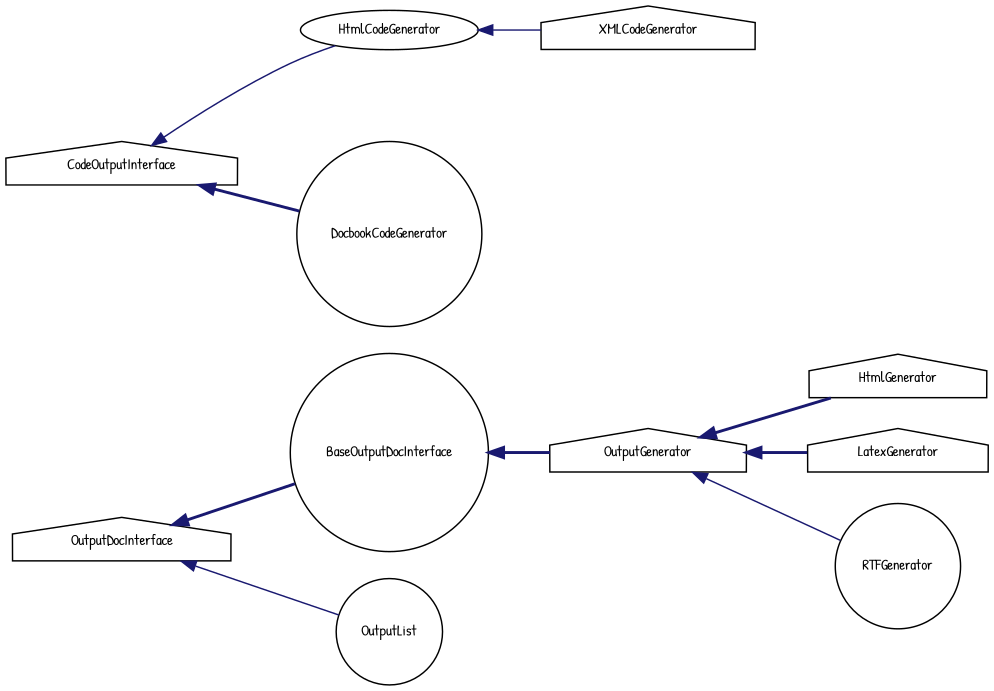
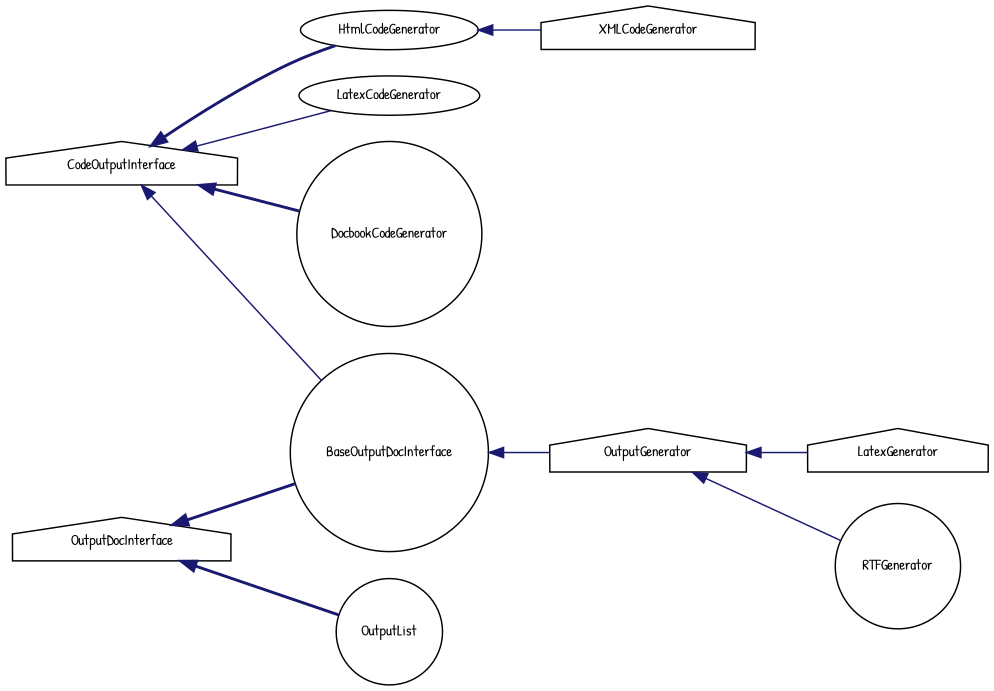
edge "HtmlCodeGenerator" -> "CodeOutputInterface": style solid -> bold
node "LatexCodeGenerator": added
edge "BaseOutputDocInterface" -> "CodeOutputInterface": added
node "HtmlGenerator": removed
edge "OutputGenerator" -> "BaseOutputDocInterface": style bold -> solid
edge "LatexGenerator" -> "OutputGenerator": style bold -> solid
edge "OutputList" -> "OutputDocInterface": style solid -> bold
